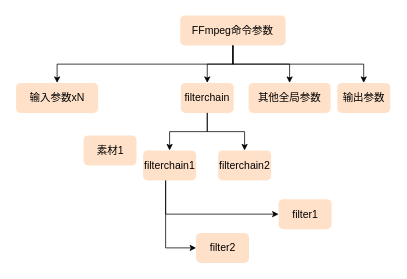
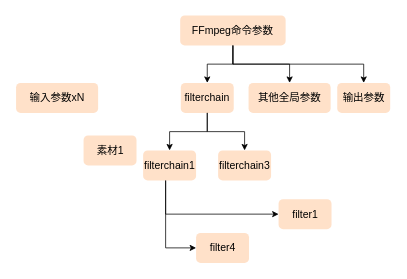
edge "FFmpeg命令参数" -> "输入参数xN": removed
node "filterchain2": label "filterchain2" -> "filterchain3"
node "filter2": label "filter2" -> "filter4"
